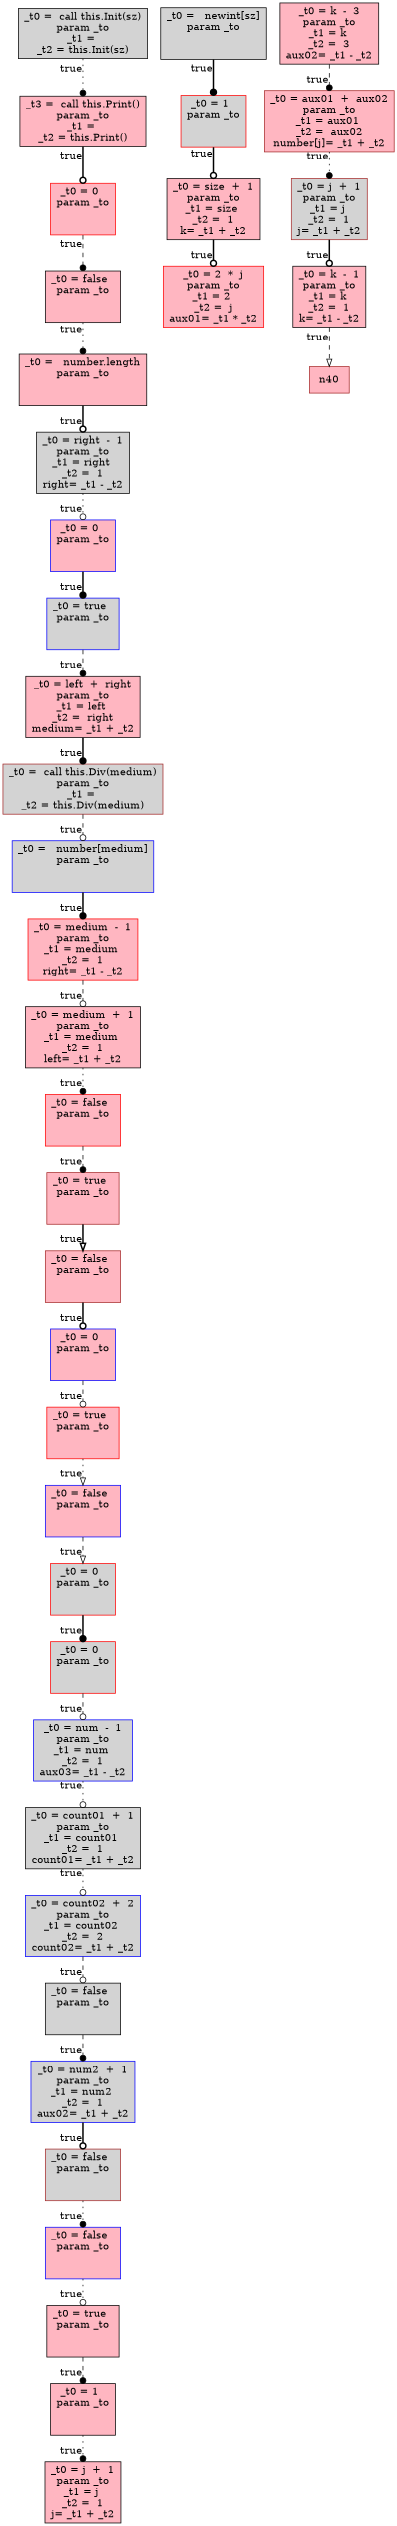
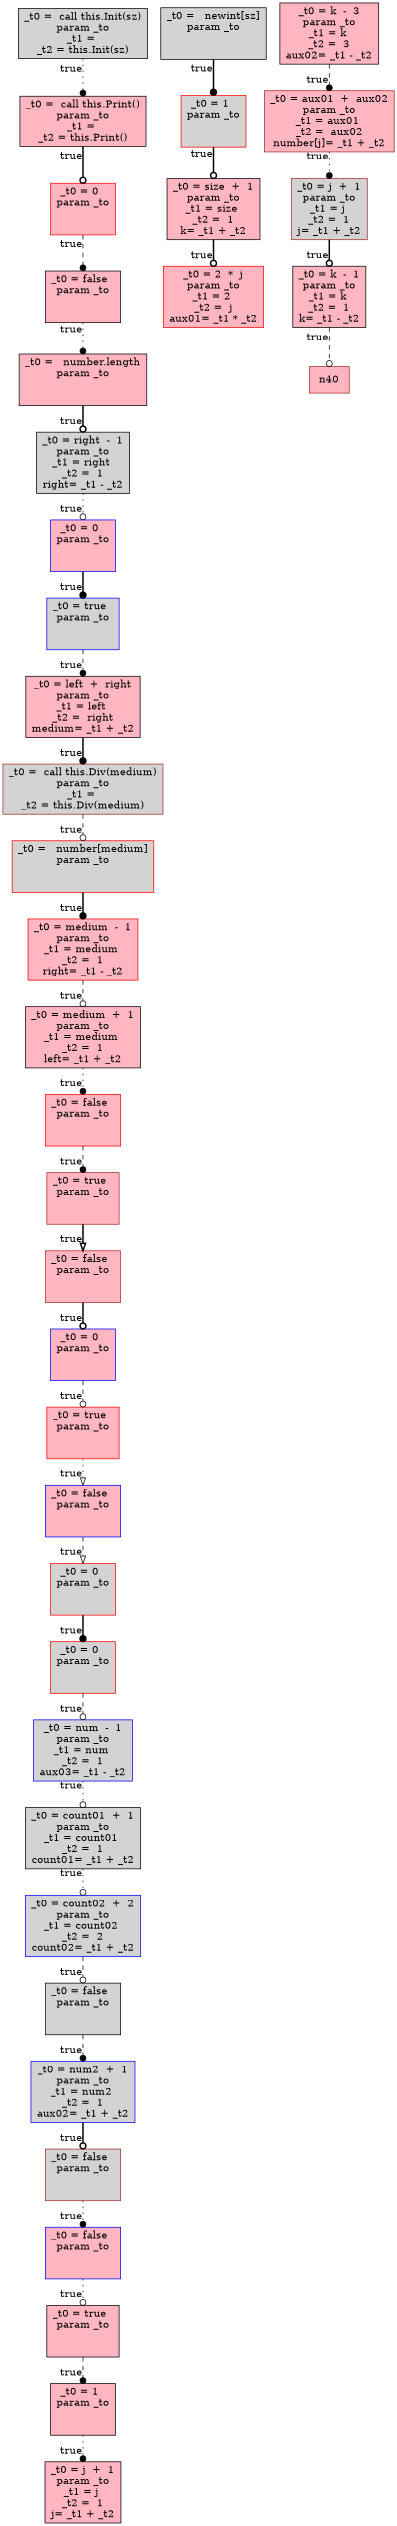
node "_t3 =  call this.Print() param _to _t1 = _t2 = this.Print()": label "_t3 =  call this.Print() param _to _t1 = _t2 = this.Print()" -> "_t0 =  call this.Print() param _to _t1 = _t2 = this.Print()"
edge "_t0 = k  -  1 param _to _t1 = k _t2 =  1 k= _t1 - _t2" -> "n40": arrowhead onormal -> odot
node "_t0 =   number[medium] param _to": color blue -> red
